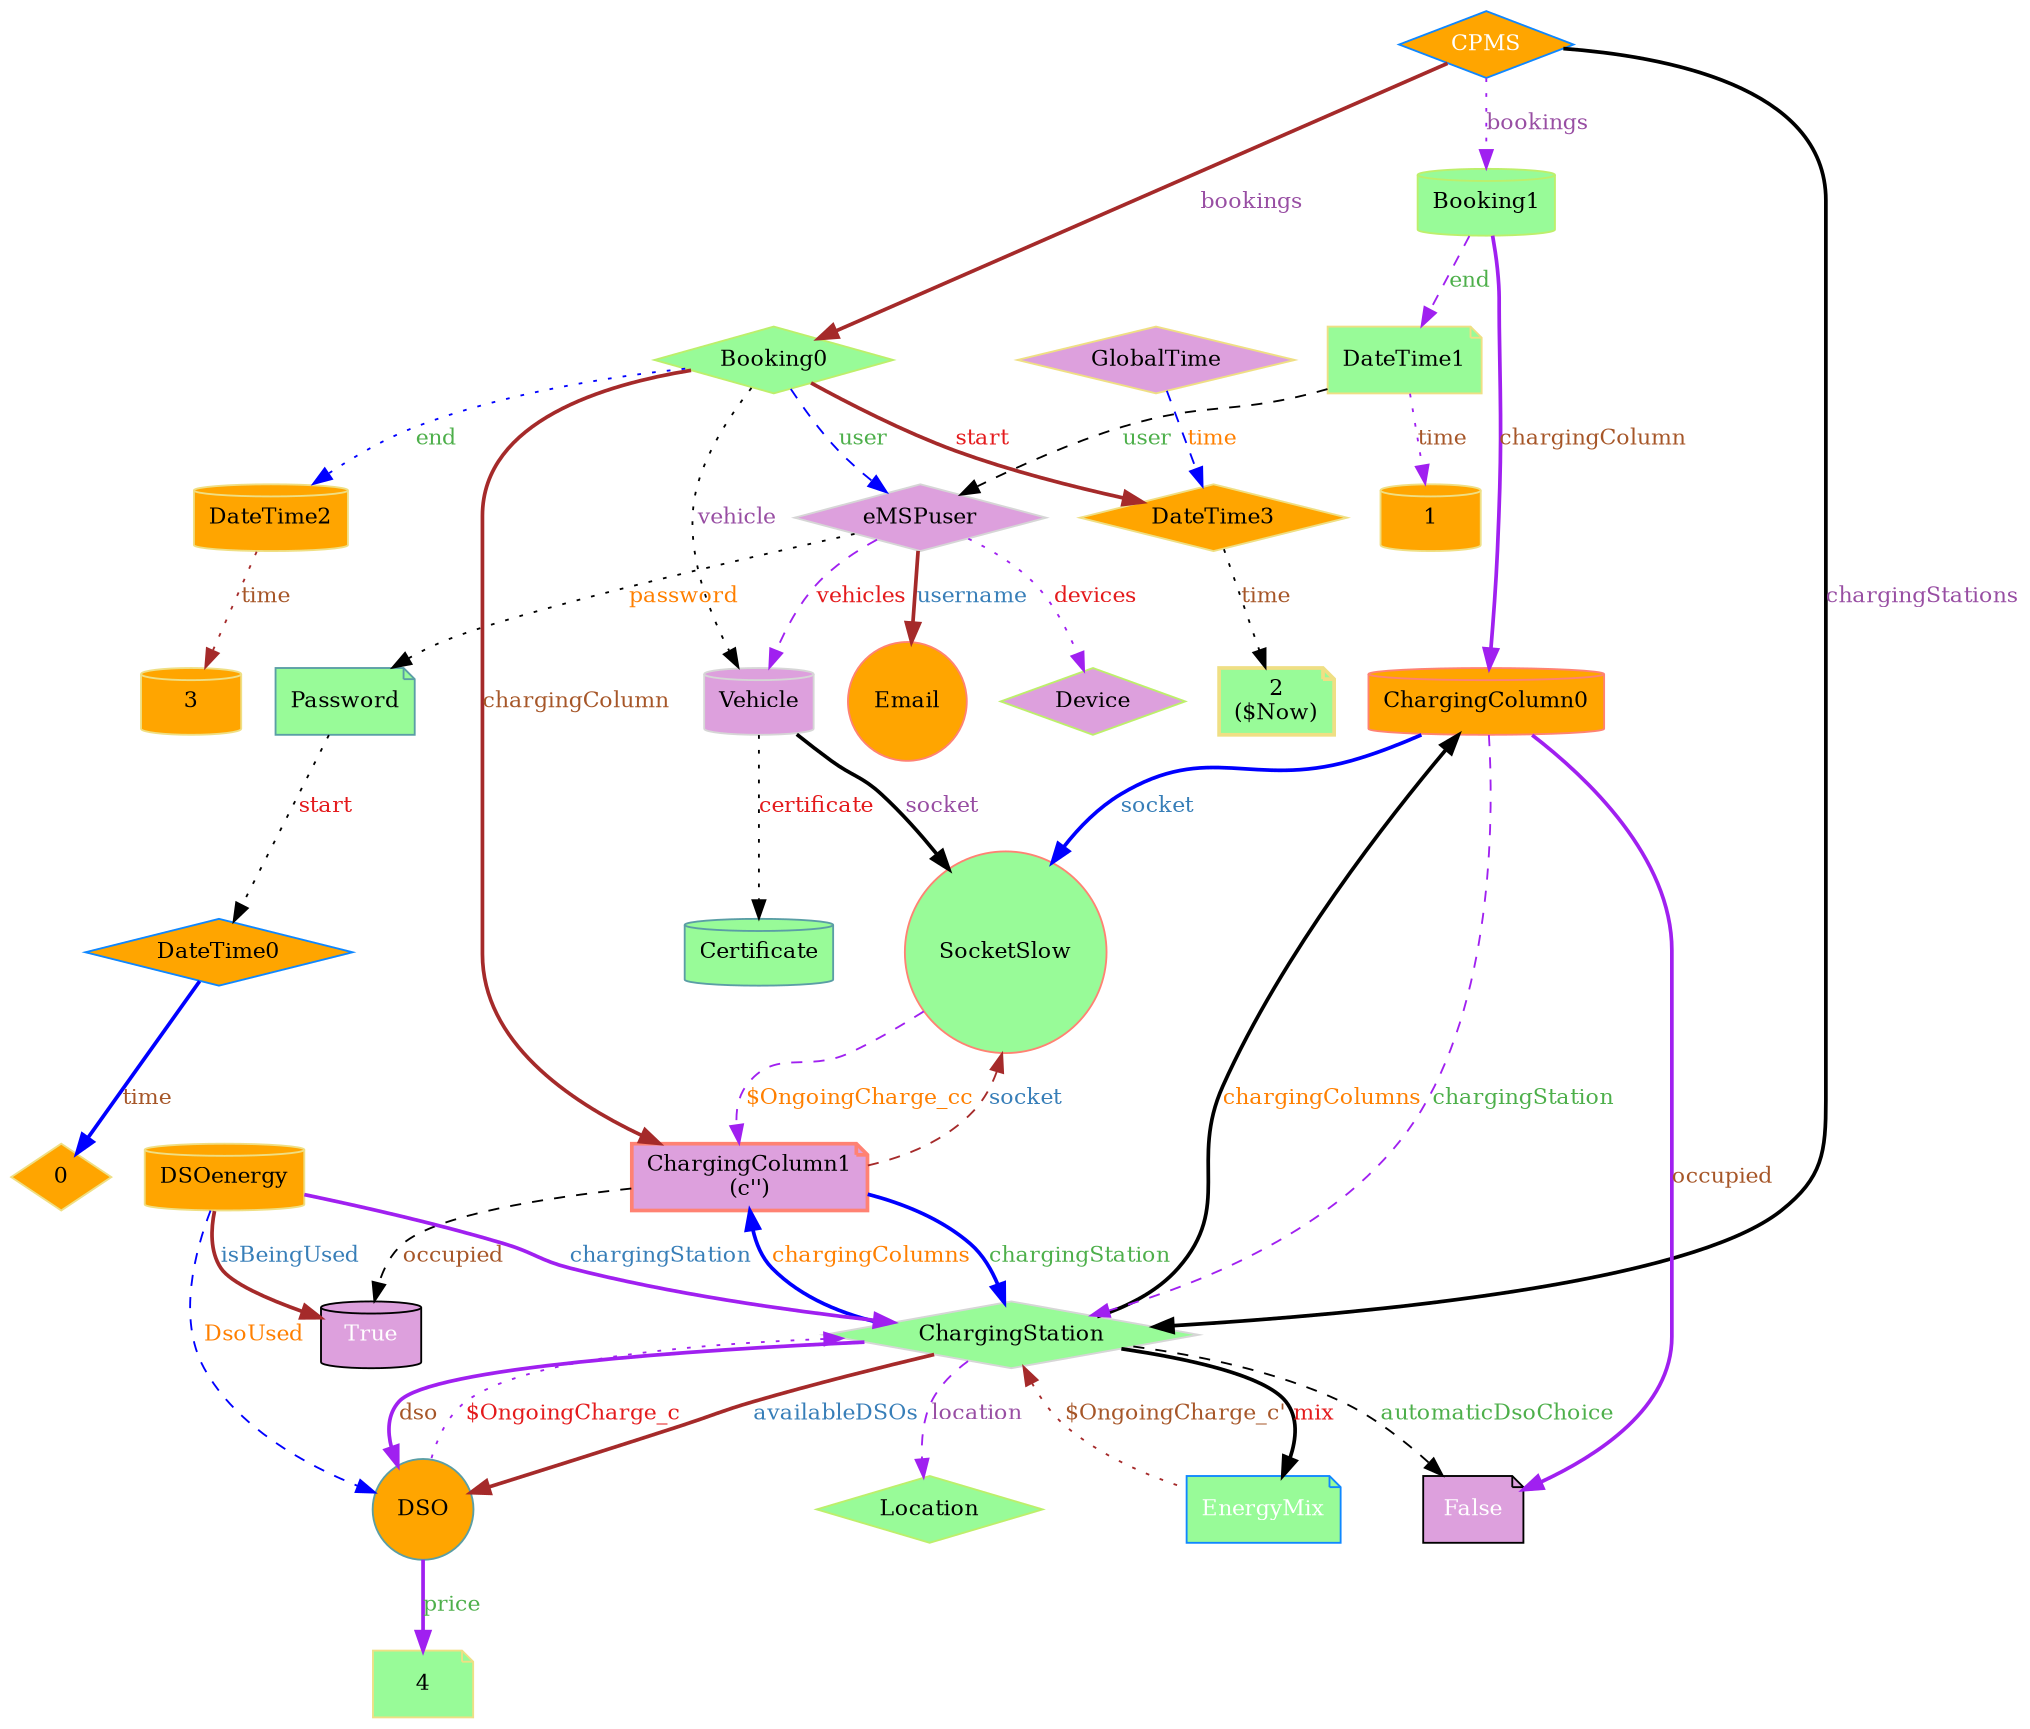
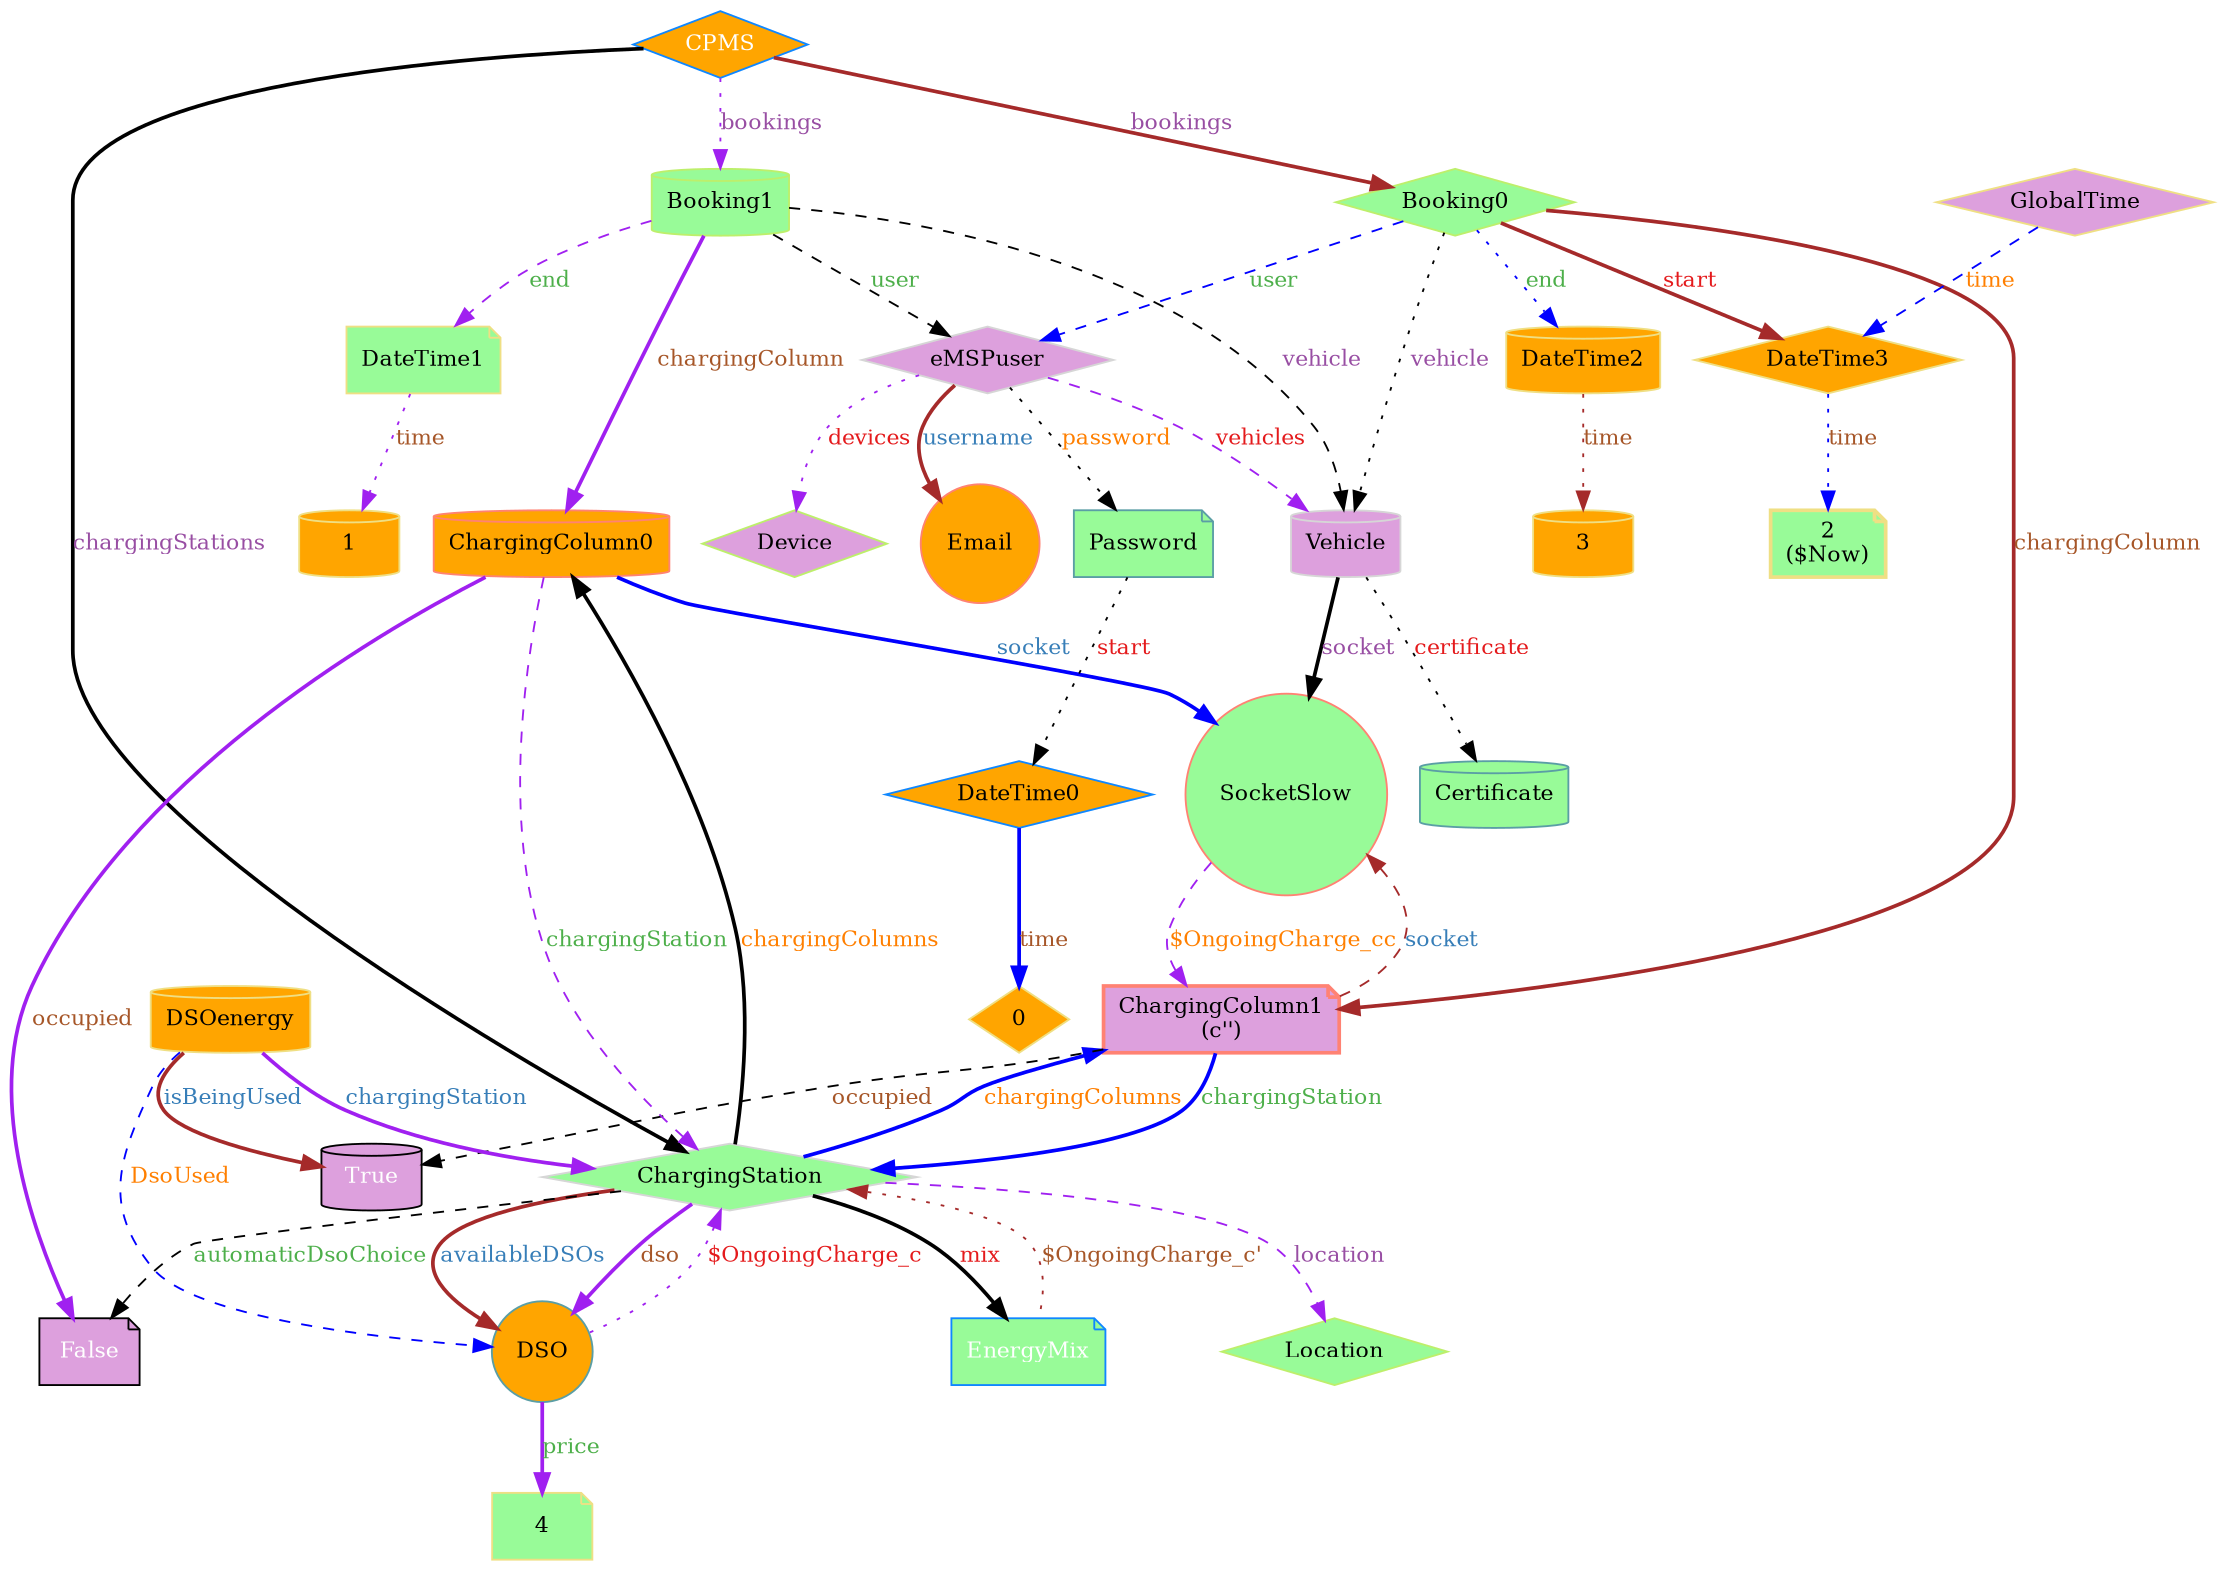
edge "Booking1" -> "Vehicle": added, label "vehicle"
edge "DateTime1" -> "eMSPuser": now "Booking1" -> "eMSPuser"
edge "DateTime3" -> "2 ($Now)": color black -> blue
